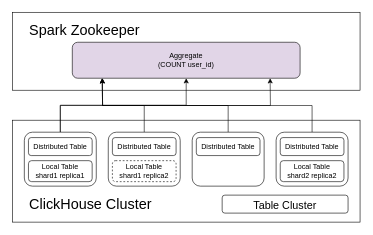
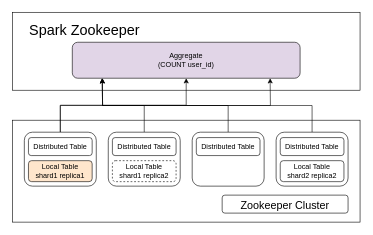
node "Local Table shard1 replica1": fillcolor #ffffff -> #ffe6cc
node "ClickHouse Cluster": removed
node "Table Cluster": label "Table Cluster" -> "Zookeeper Cluster"
